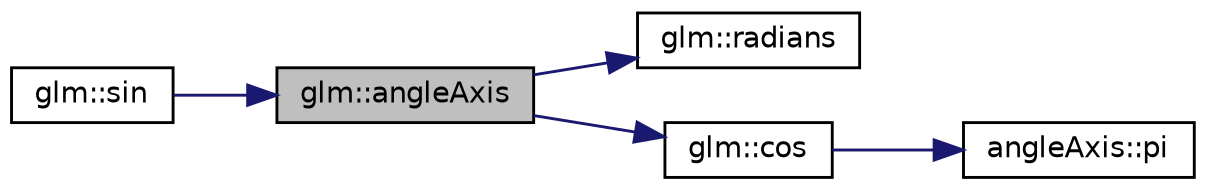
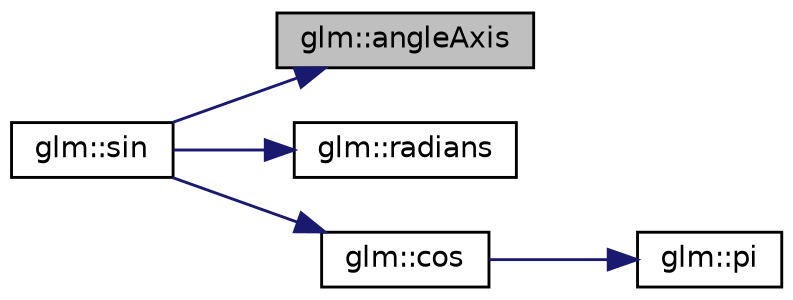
edge "glm::angleAxis" -> "glm::radians": now "glm::sin" -> "glm::radians"
edge "glm::angleAxis" -> "glm::cos": now "glm::sin" -> "glm::cos"
node "angleAxis::pi": label "angleAxis::pi" -> "glm::pi"
